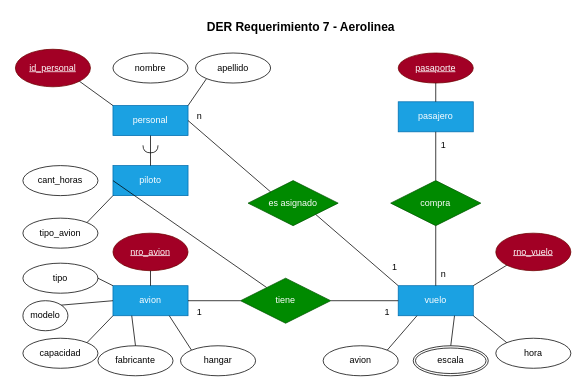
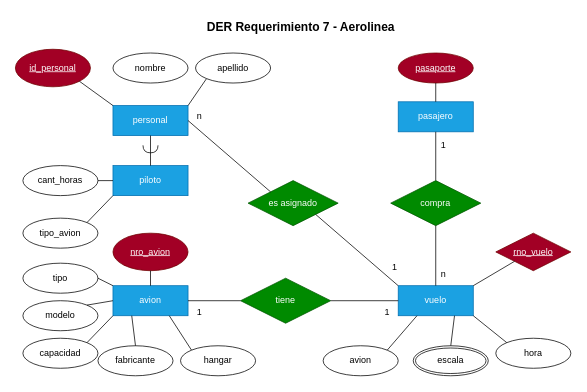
edge "piloto" -- "tiene": now "piloto" -- "cant_horas"
node "rno_vuelo": shape ellipse -> diamond
node "modelo": size 45x30 -> 75x30
